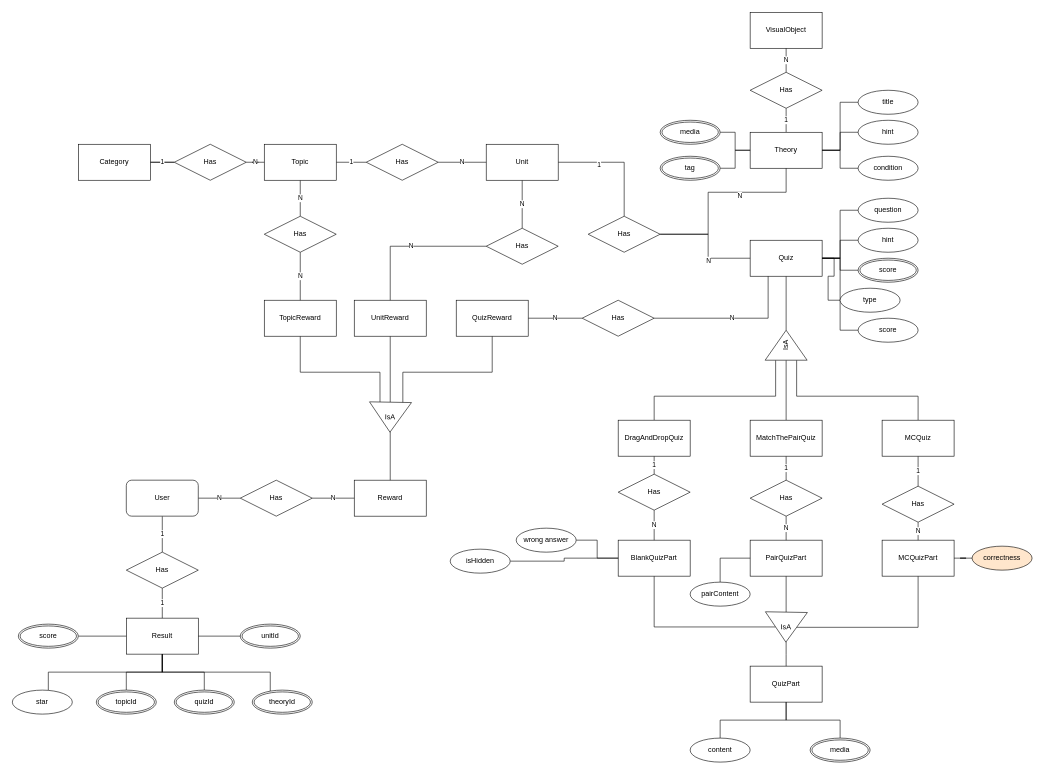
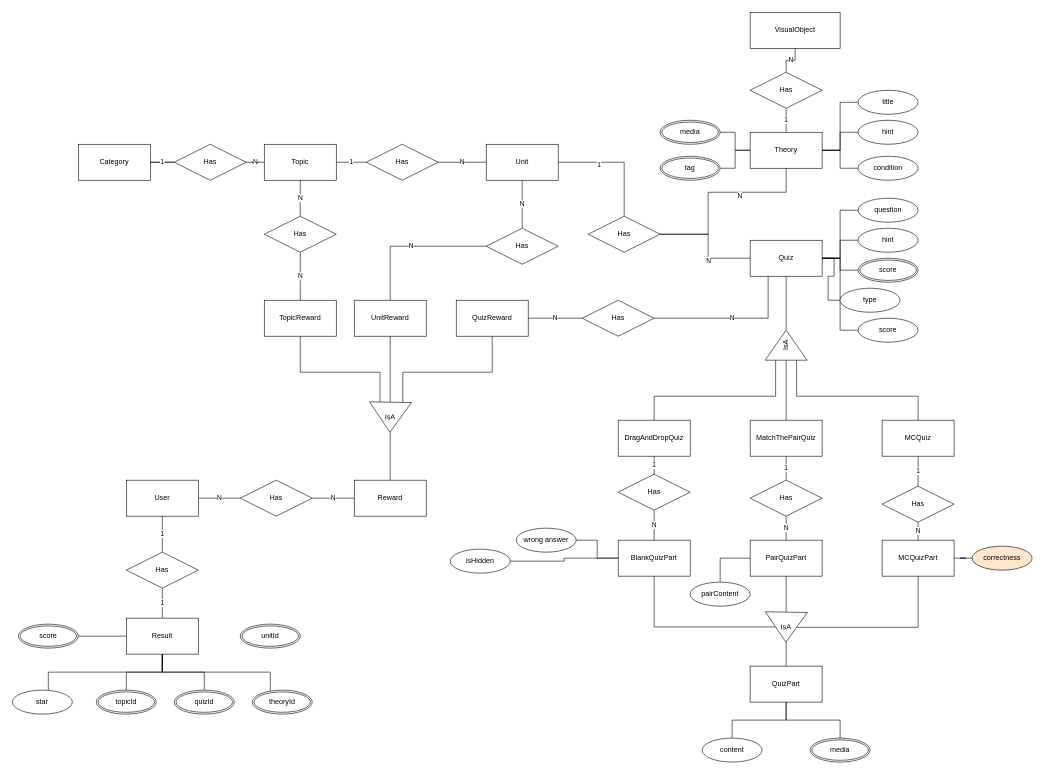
node "VisualObject": size 72x36 -> 90x36
node "User": shape rounded rectangle -> rectangle
edge "Result" -- "unitId": removed
node "content": moved (720, 750) -> (732, 750)
